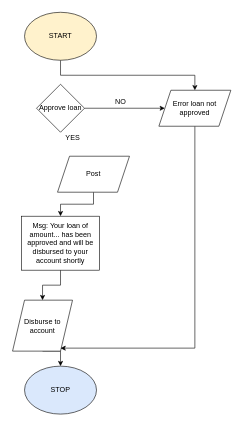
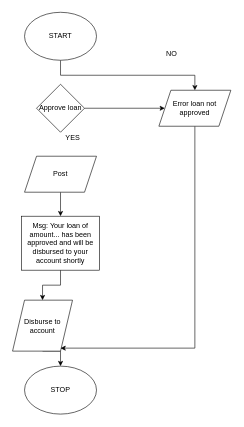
node "START": fillcolor #fff2cc -> #ffffff
node "NO": moved (120, 102) -> (171, 54)
node "Post": moved (93, 174) -> (60, 174)
node "STOP": fillcolor #dae8fc -> #ffffff
